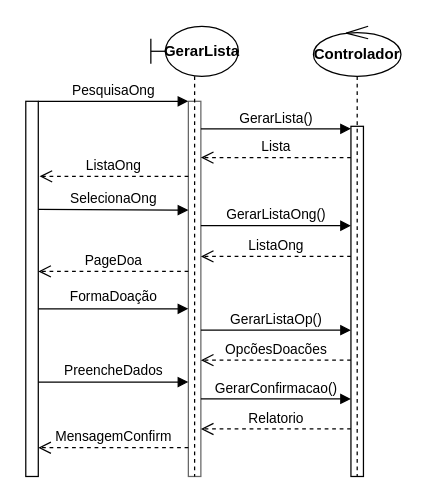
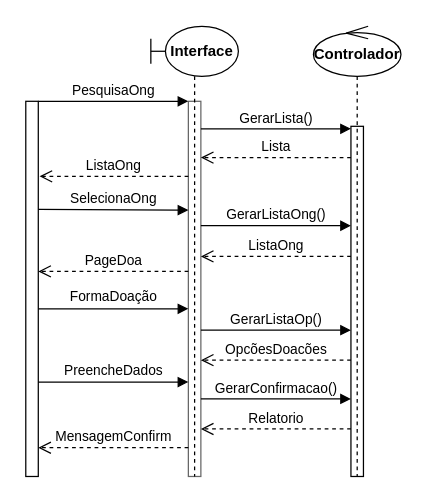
node "GerarLista": label "GerarLista" -> "Interface"
